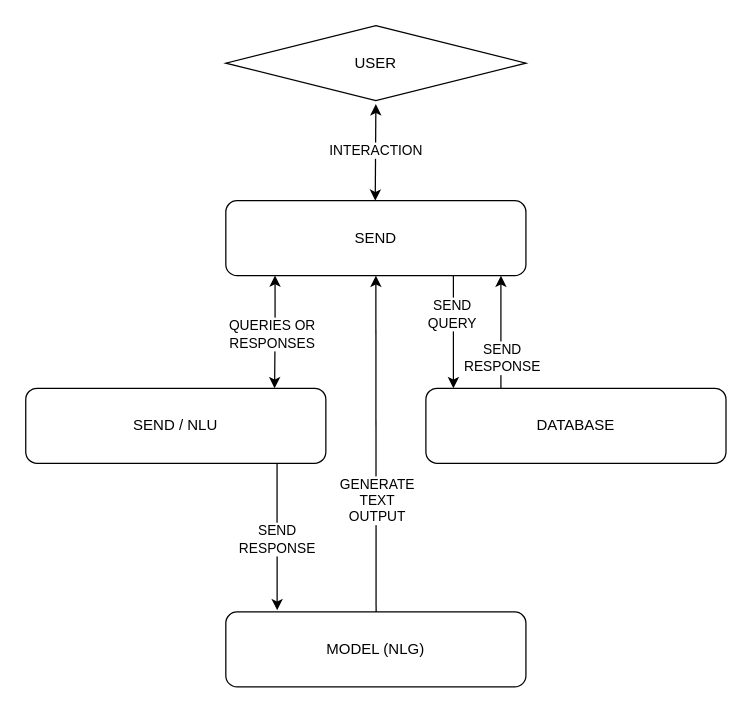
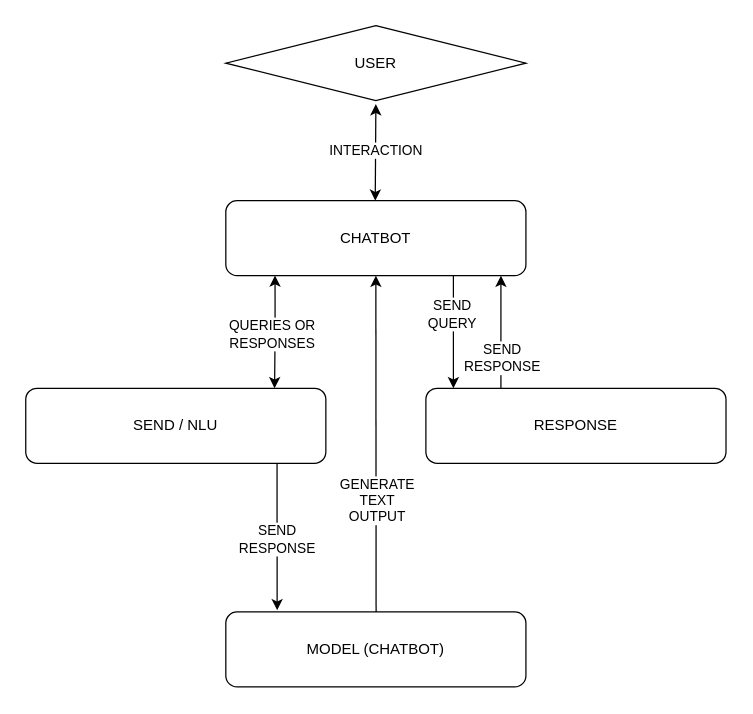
node "SEND": label "SEND" -> "CHATBOT"
node "DATABASE": label "DATABASE" -> "RESPONSE"
node "MODEL (NLG)": label "MODEL (NLG)" -> "MODEL (CHATBOT)"
